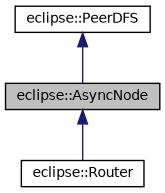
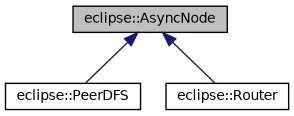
edge "eclipse::AsyncNode" -> "eclipse::PeerDFS": reversed
